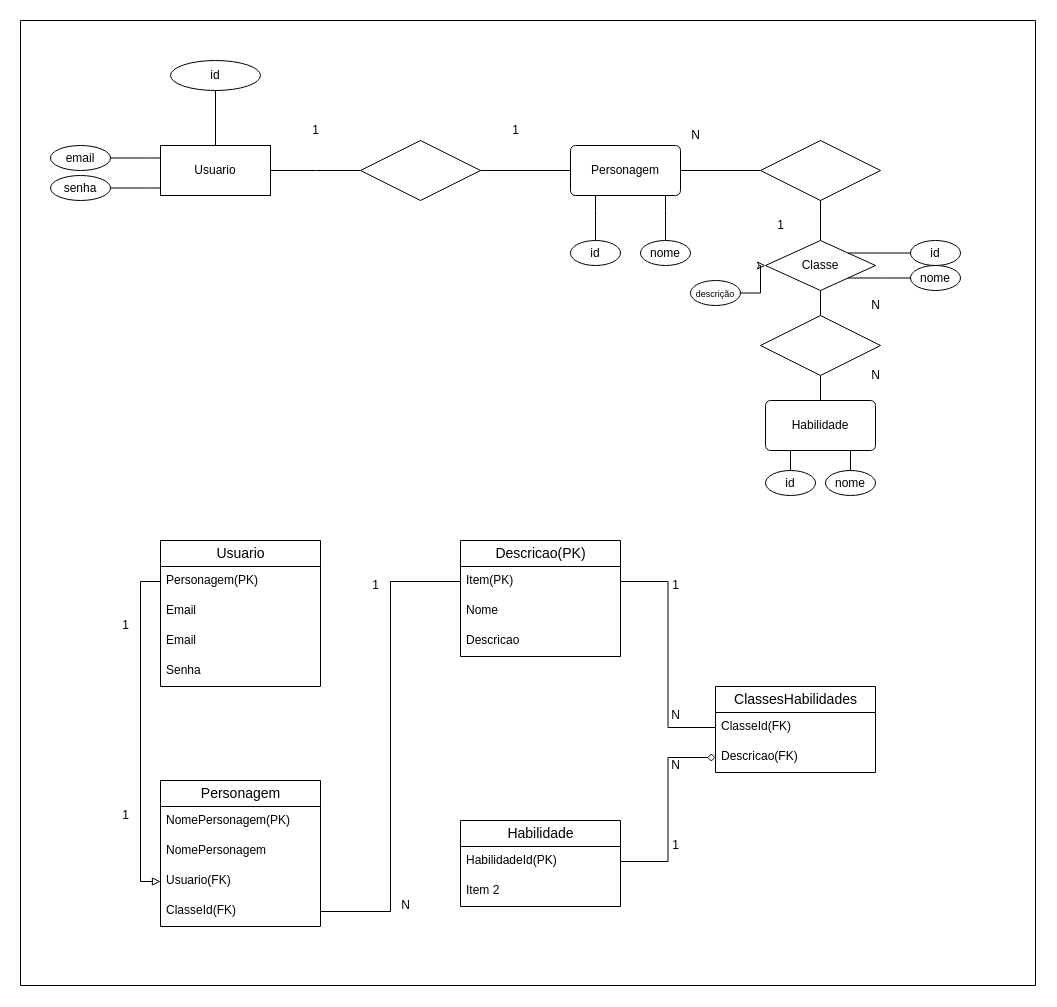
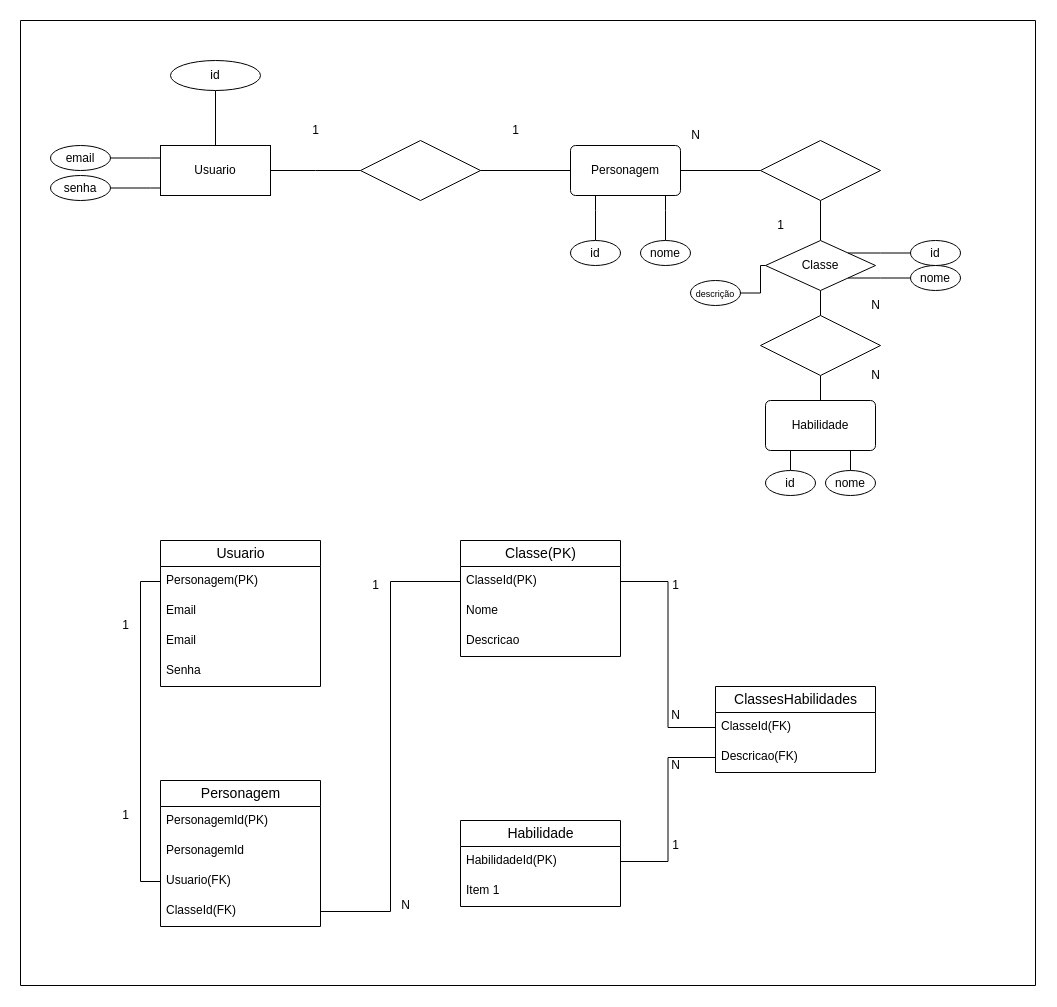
edge "descrição" -> "Classe": arrowhead classic -> none
node "Descricao(PK)": label "Descricao(PK)" -> "Classe(PK)"
node "Item(PK)": label "Item(PK)" -> "ClasseId(PK)"
edge "HabilidadeId(PK)" -> "Descricao(FK)": arrowhead diamond -> none
node "NomePersonagem(PK)": label "NomePersonagem(PK)" -> "PersonagemId(PK)"
node "NomePersonagem": label "NomePersonagem" -> "PersonagemId"
edge "Personagem(PK)" -> "Usuario(FK)": arrowhead block -> none
node "Item 2": label "Item 2" -> "Item 1"
